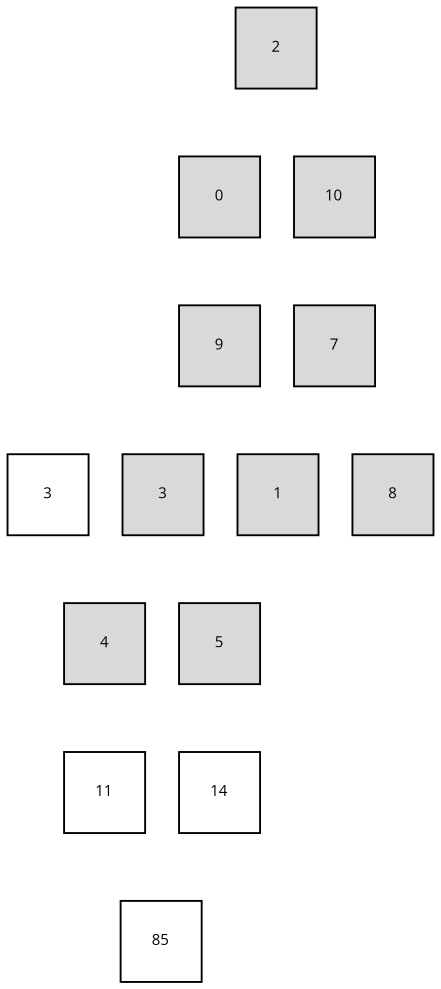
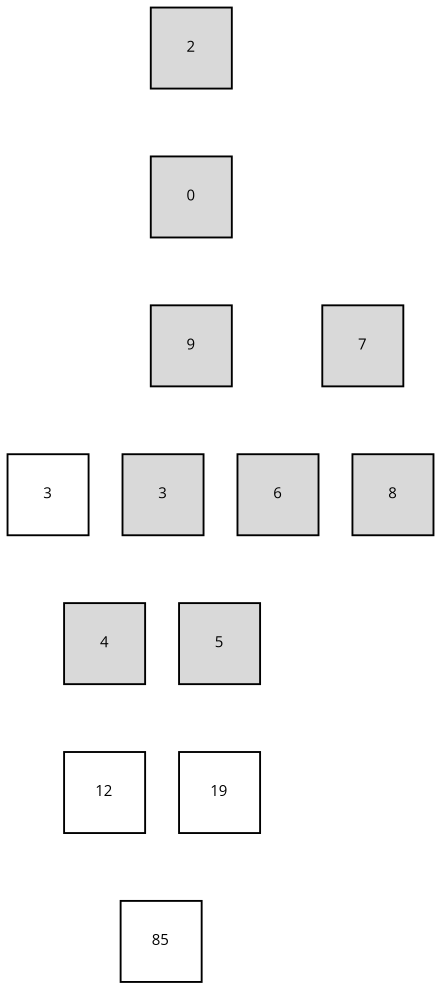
node "10": removed
node "1": label "1" -> "6"
node "11": label "11" -> "12"
node "14": label "14" -> "19"
